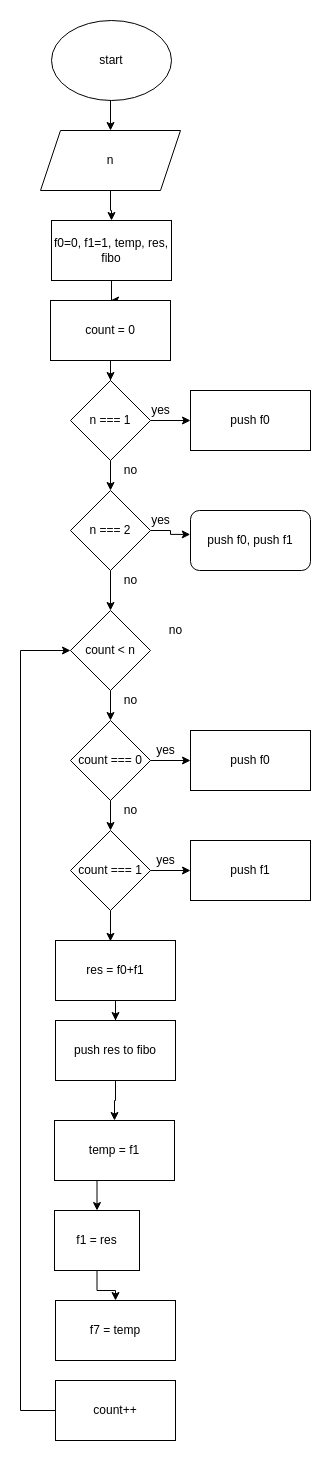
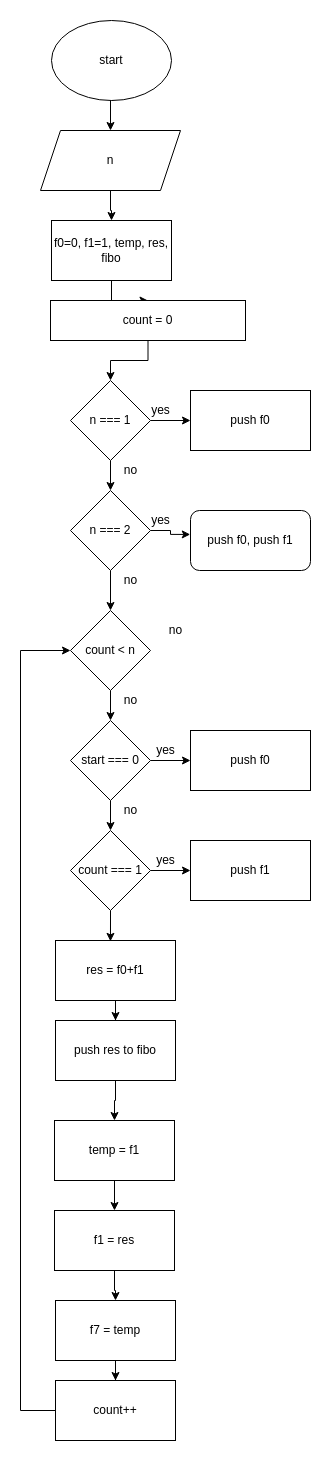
node "count = 0": size 120x60 -> 195x40
node "count === 0": label "count === 0" -> "start === 0"
node "f1 = res": size 85x60 -> 120x60
edge "f7 = temp" -> "count++": added
